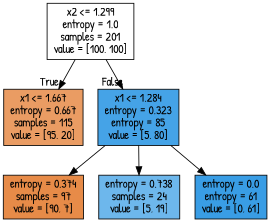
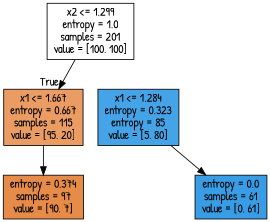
edge "x2 <= 1.299 entropy = 1.0 samples = 201 value = [100, 100]" -> "x1 <= 1.284 entropy = 0.323 entropy = 85 value = [5, 80]": removed
edge "x1 <= 1.284 entropy = 0.323 entropy = 85 value = [5, 80]" -> "entropy = 0.374 samples = 97 value = [90, 7]": now "x1 <= 1.667 entropy = 0.667 samples = 115 value = [95, 20]" -> "entropy = 0.374 samples = 97 value = [90, 7]"
node "entropy = 0.738 samples = 24 value = [5, 19]": removed
node "entropy = 0.0 entropy = 61 value = [0, 61]": label "entropy = 0.0 entropy = 61 value = [0, 61]" -> "entropy = 0.0 samples = 61 value = [0, 61]"
